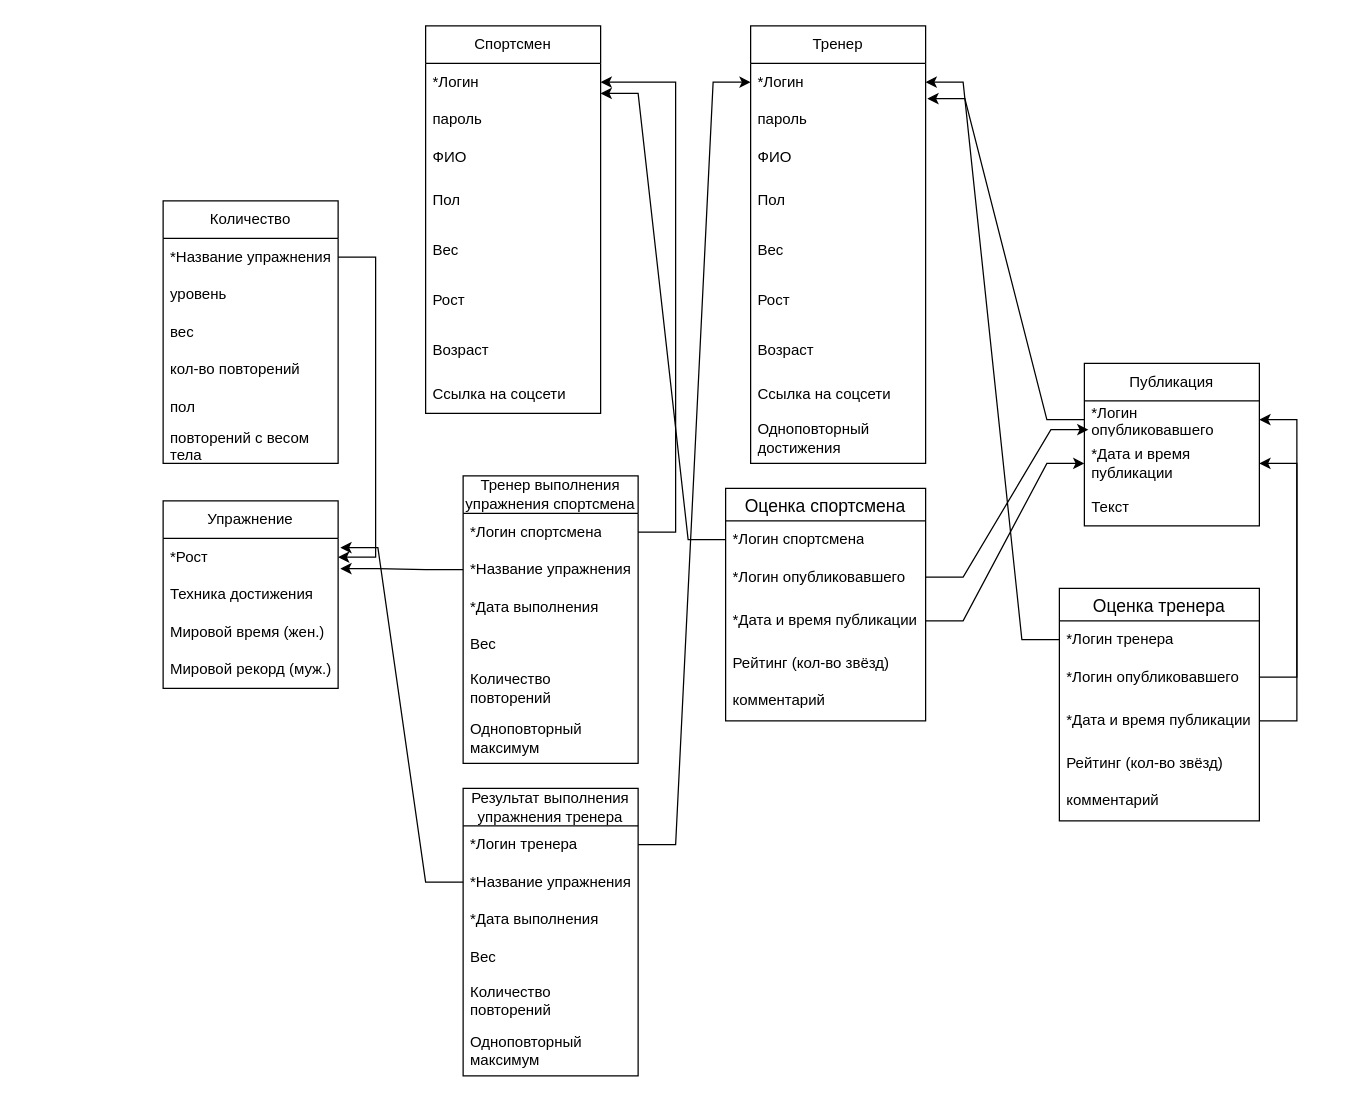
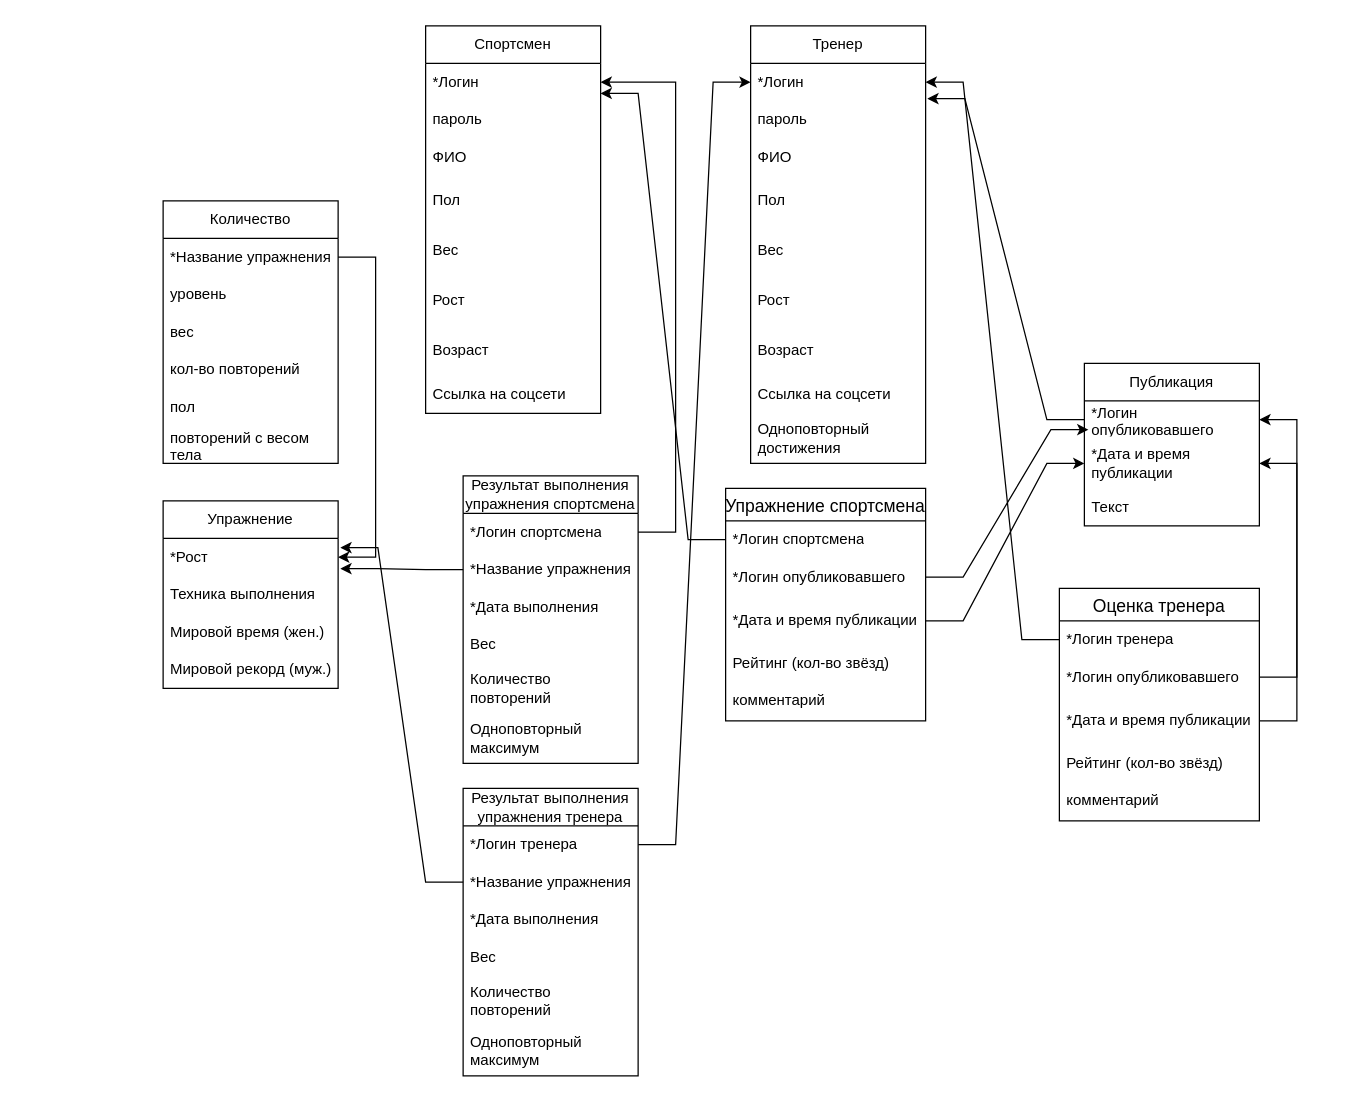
node "Тренер выполнения упражнения спортсмена": label "Тренер выполнения упражнения спортсмена" -> "Результат выполнения упражнения спортсмена"
node "Оценка спортсмена": label "Оценка спортсмена" -> "Упражнение спортсмена"
node "Техника достижения": label "Техника достижения" -> "Техника выполнения"
